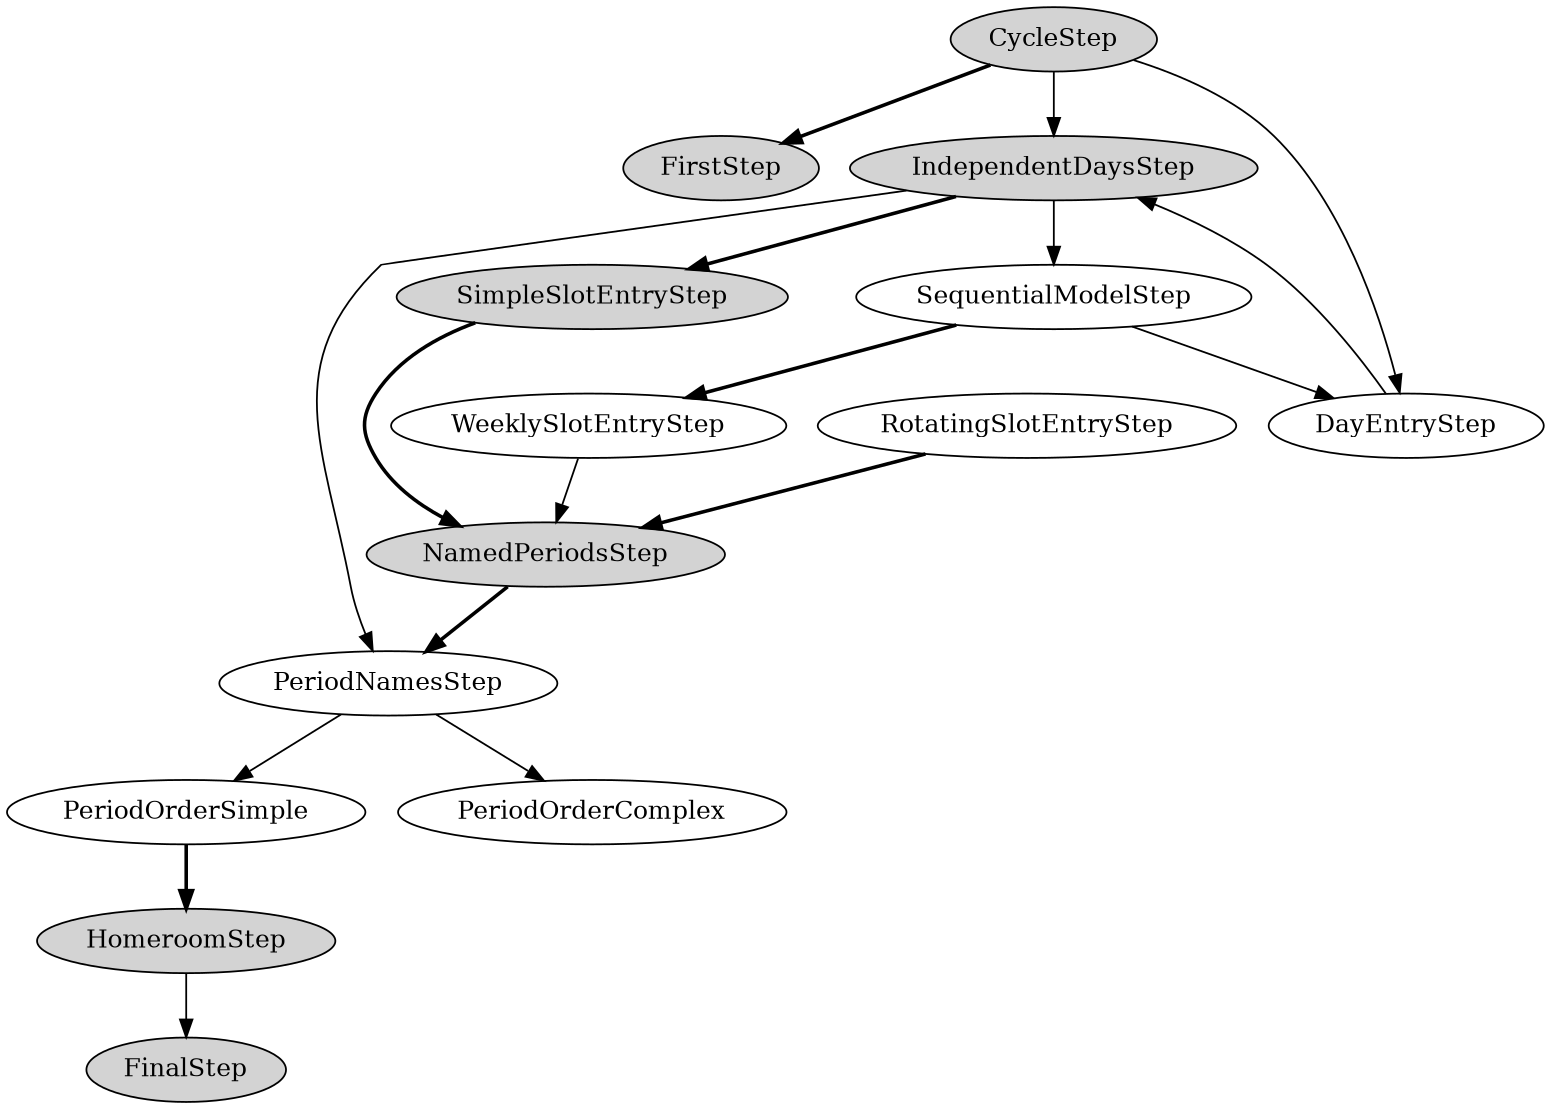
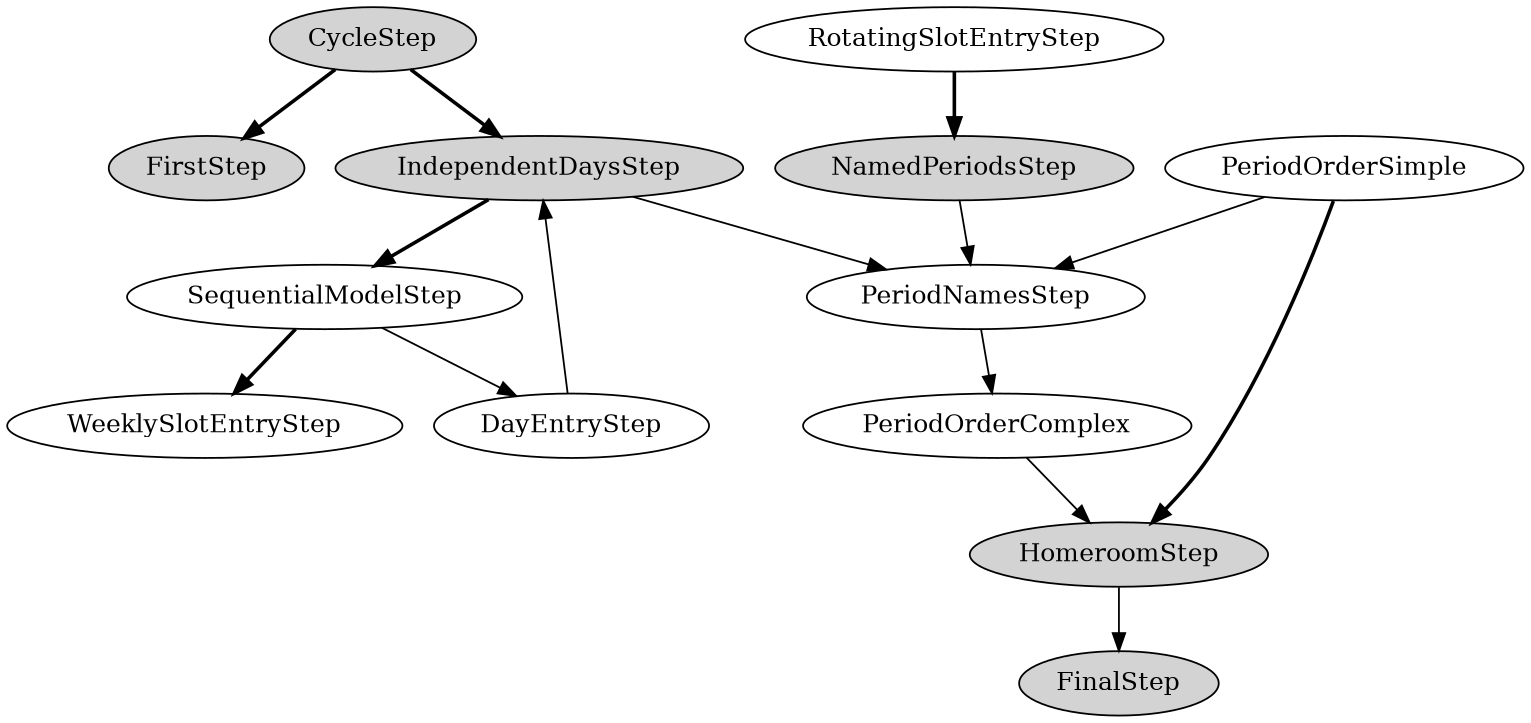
edge "CycleStep" -> "IndependentDaysStep": style solid -> bold
edge "CycleStep" -> "DayEntryStep": removed
edge "IndependentDaysStep" -> "SequentialModelStep": style solid -> bold
node "SimpleSlotEntryStep": removed
edge "WeeklySlotEntryStep" -> "NamedPeriodsStep": removed
edge "PeriodOrderComplex" -> "HomeroomStep": added
edge "NamedPeriodsStep" -> "PeriodNamesStep": style bold -> solid
edge "PeriodNamesStep" -> "PeriodOrderSimple": reversed
